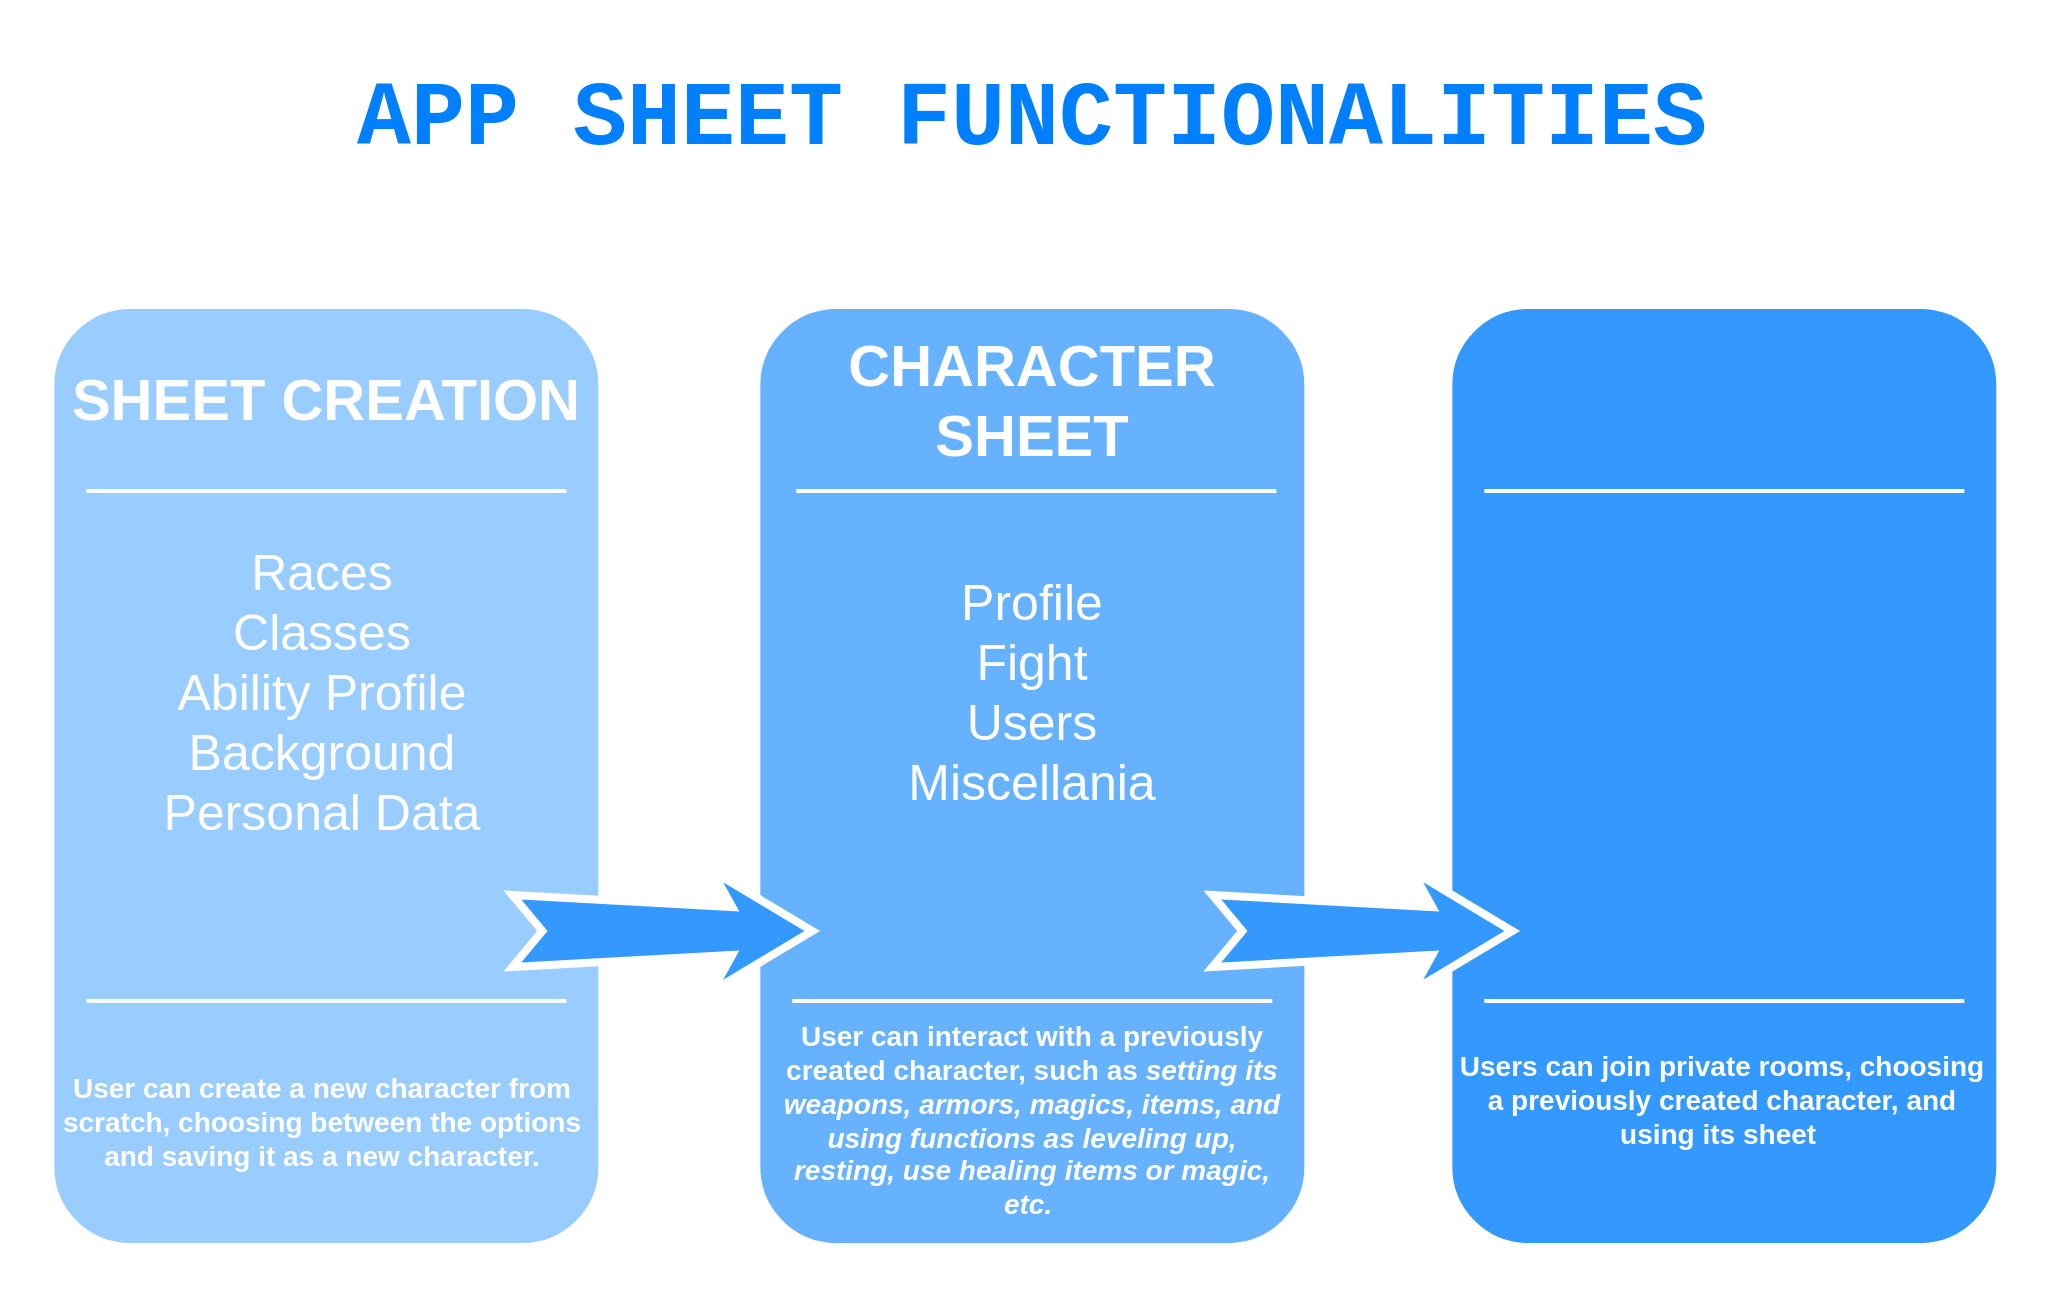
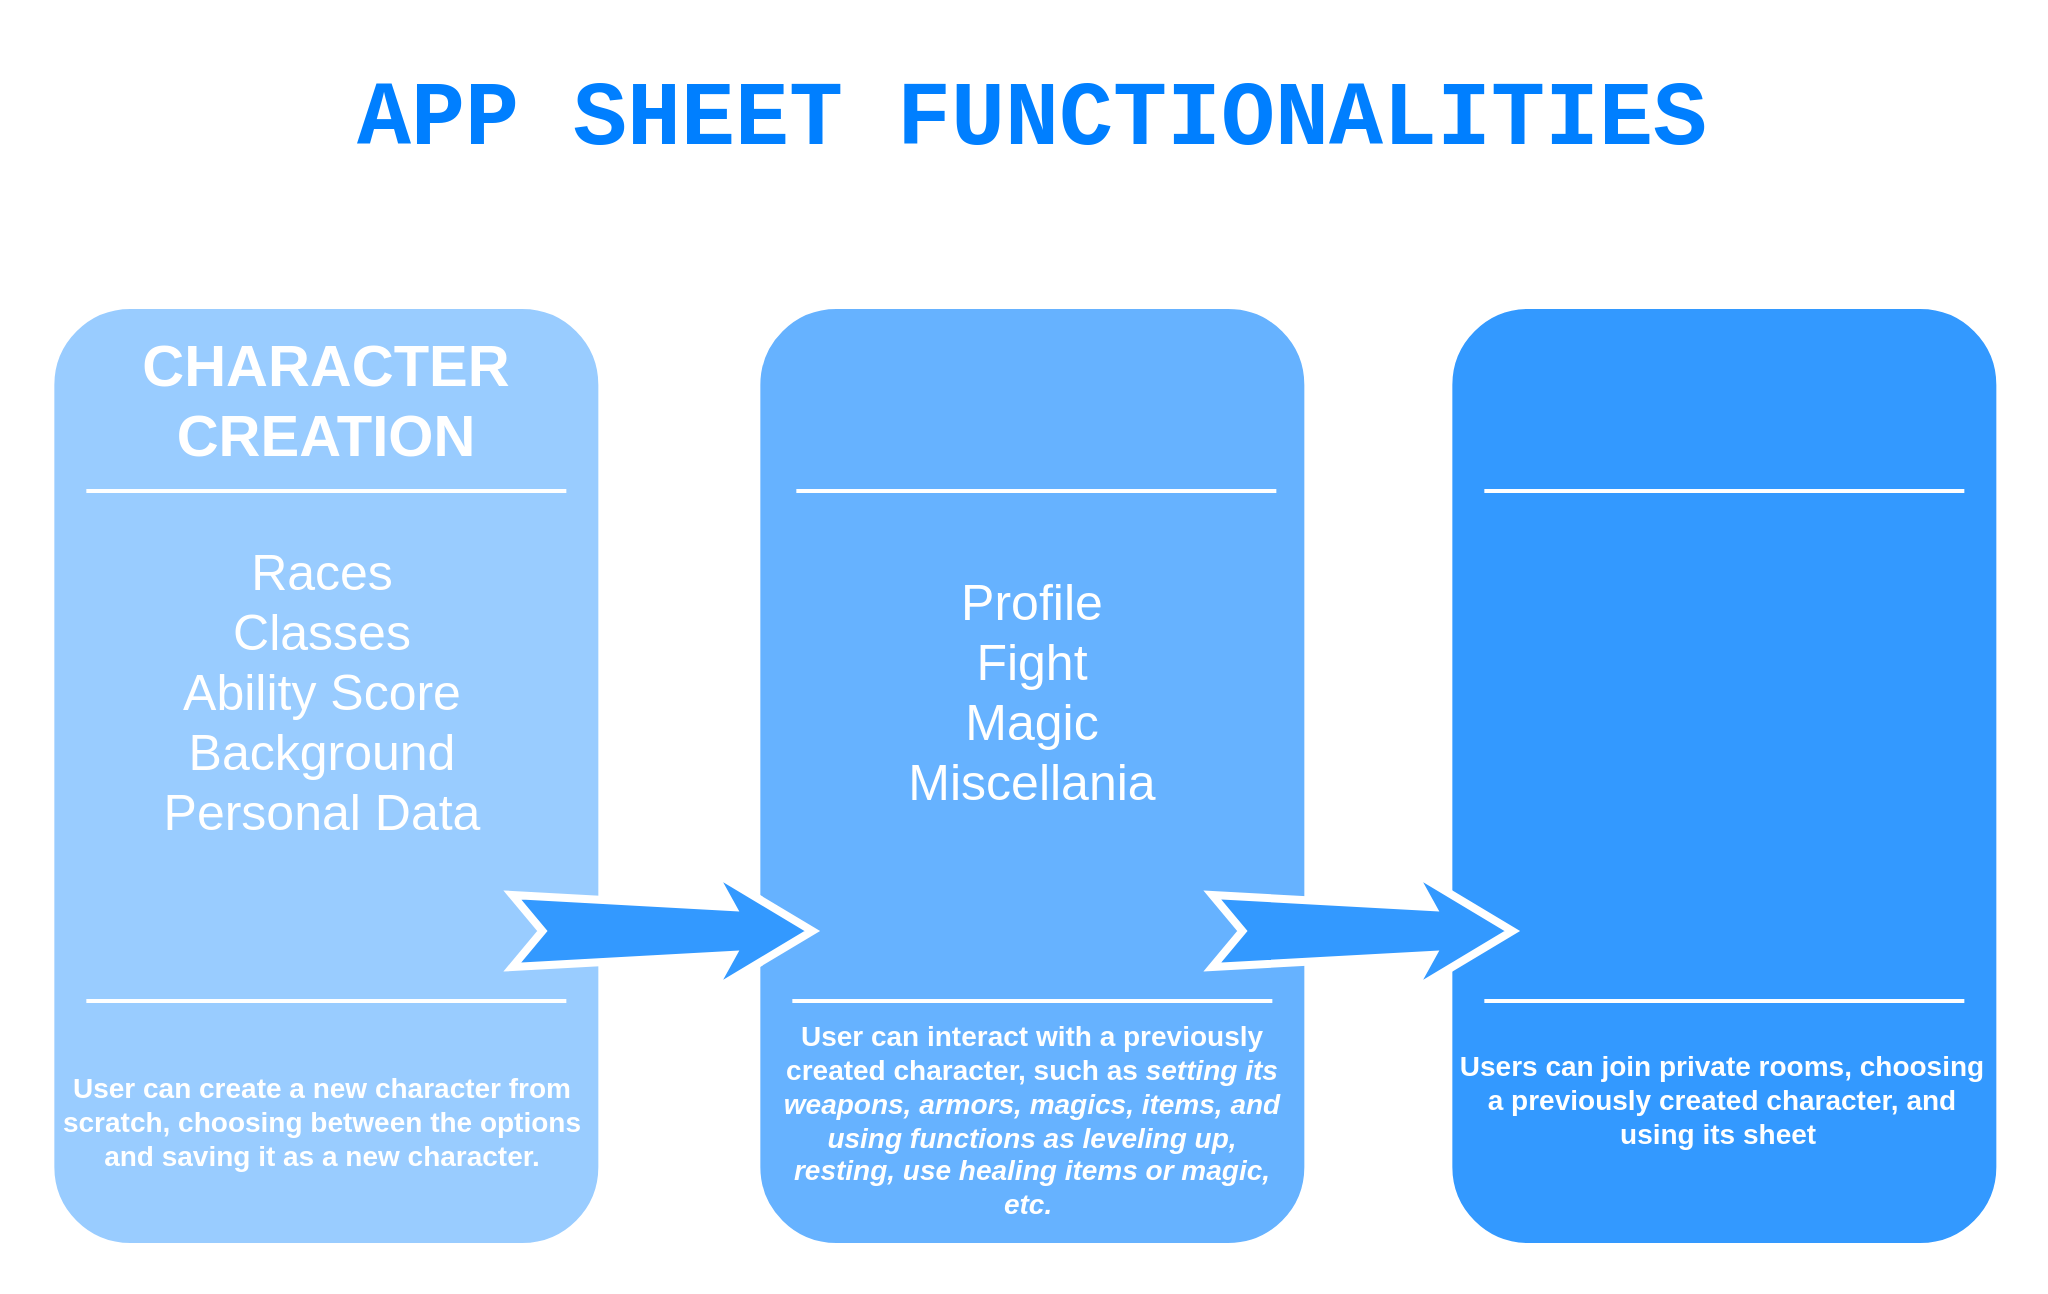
node "SHEET CREATION": label "SHEET CREATION" -> "CHARACTER CREATION"
node "CHARACTER SHEET": removed
node "RacesClassesAbility ProfileBackgroundPersonal Data": label "RacesClassesAbility ProfileBackgroundPersonal Data" -> "RacesClassesAbility ScoreBackgroundPersonal Data"
node "Profile Fight Users Miscellania": label "Profile Fight Users Miscellania" -> "Profile Fight Magic Miscellania"
